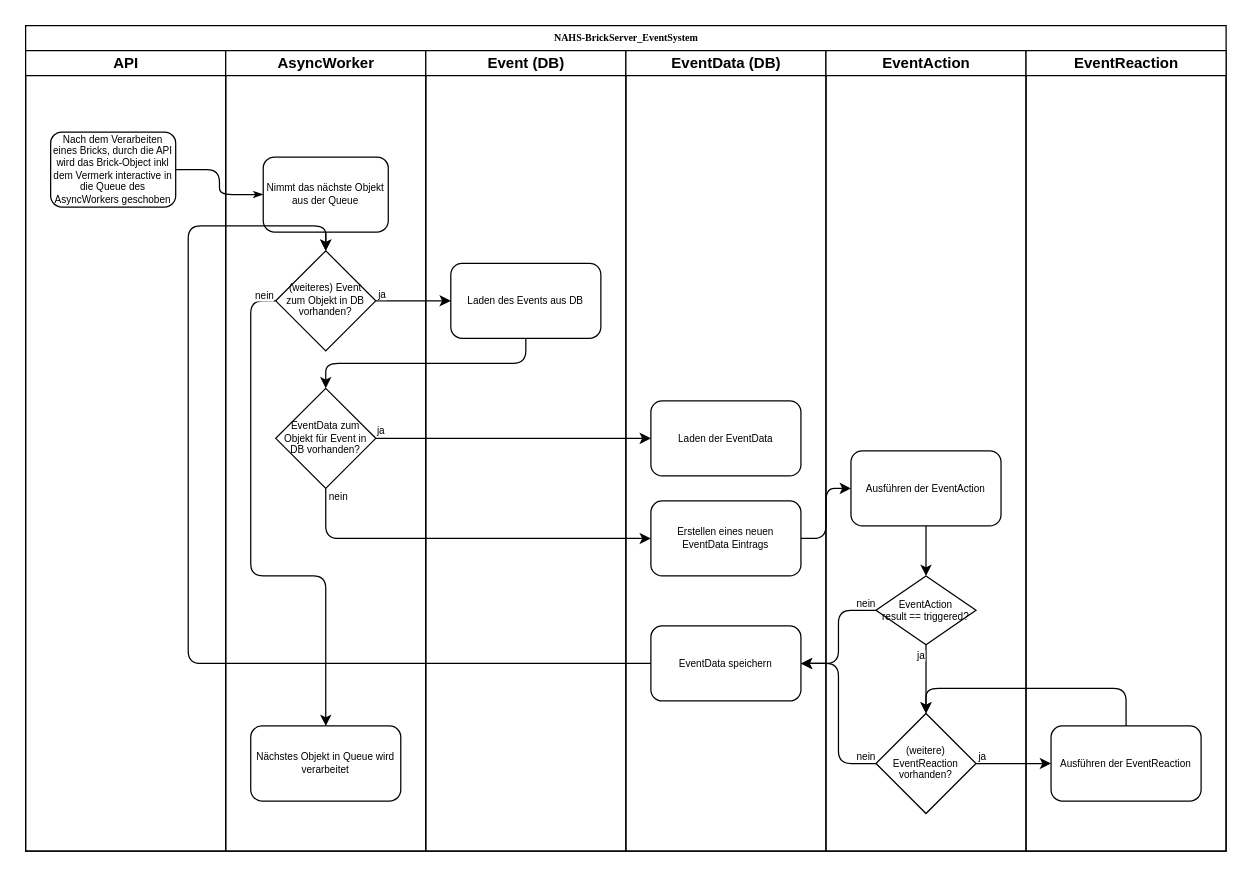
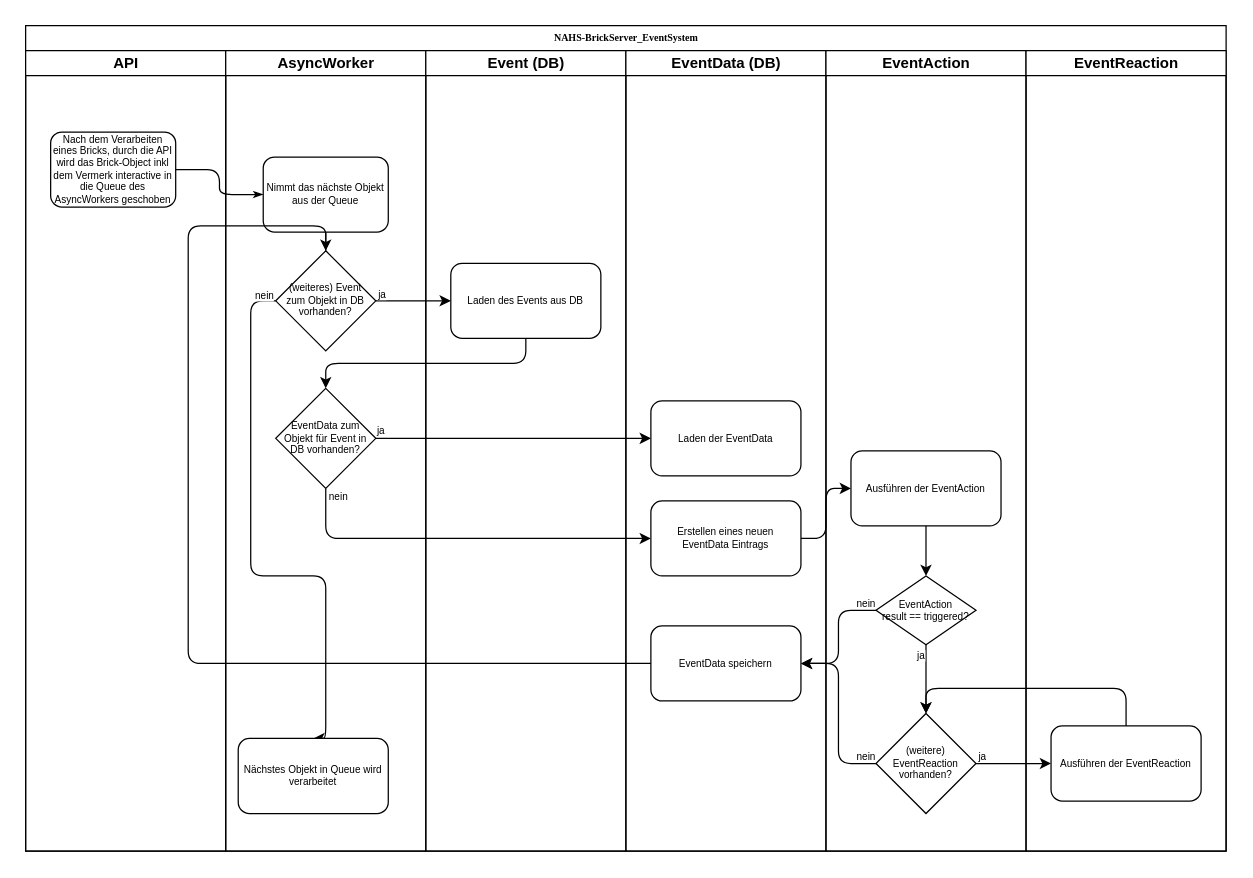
edge "Nimmt das nächste Objekt aus der Queue" -> "(weiteres) Event zum Objekt in DB vorhanden?": arrowhead classic -> none
node "Nächstes Objekt in Queue wird verarbeitet": moved (326, 763) -> (313, 776)
